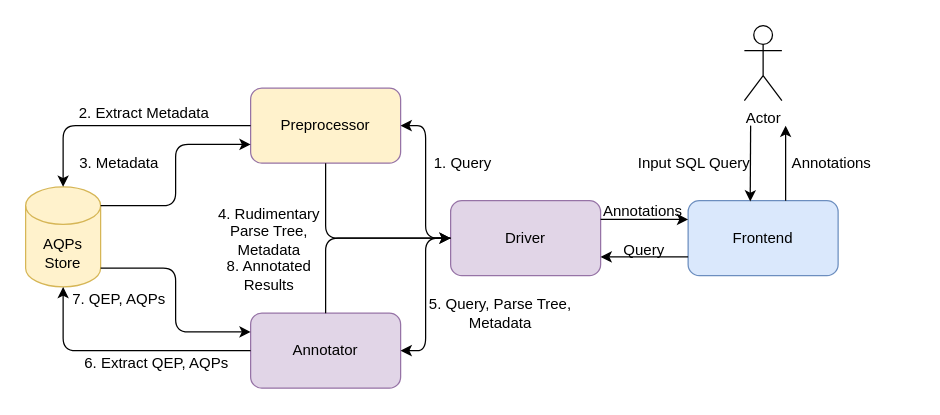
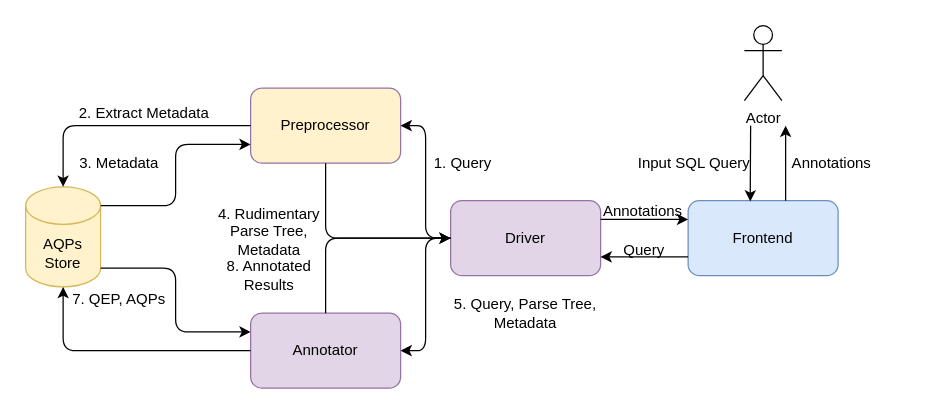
node "5. Query, Parse Tree, Metadata": moved (501, 313) -> (526, 313)
node "6. Extract QEP, AQPs": removed
